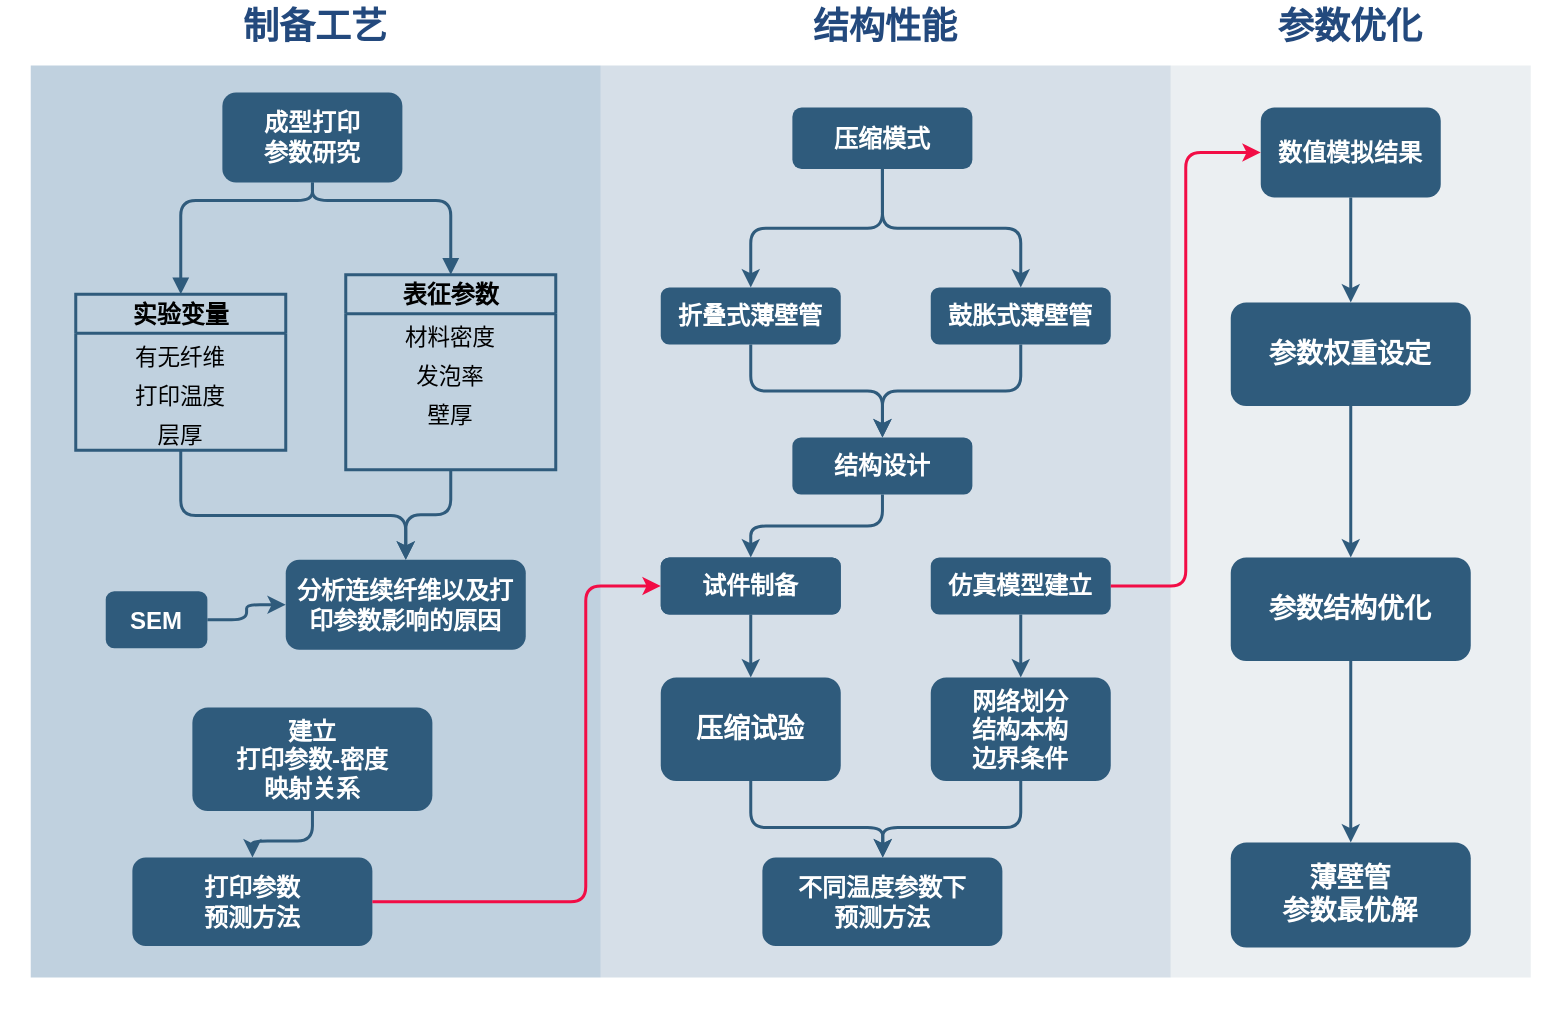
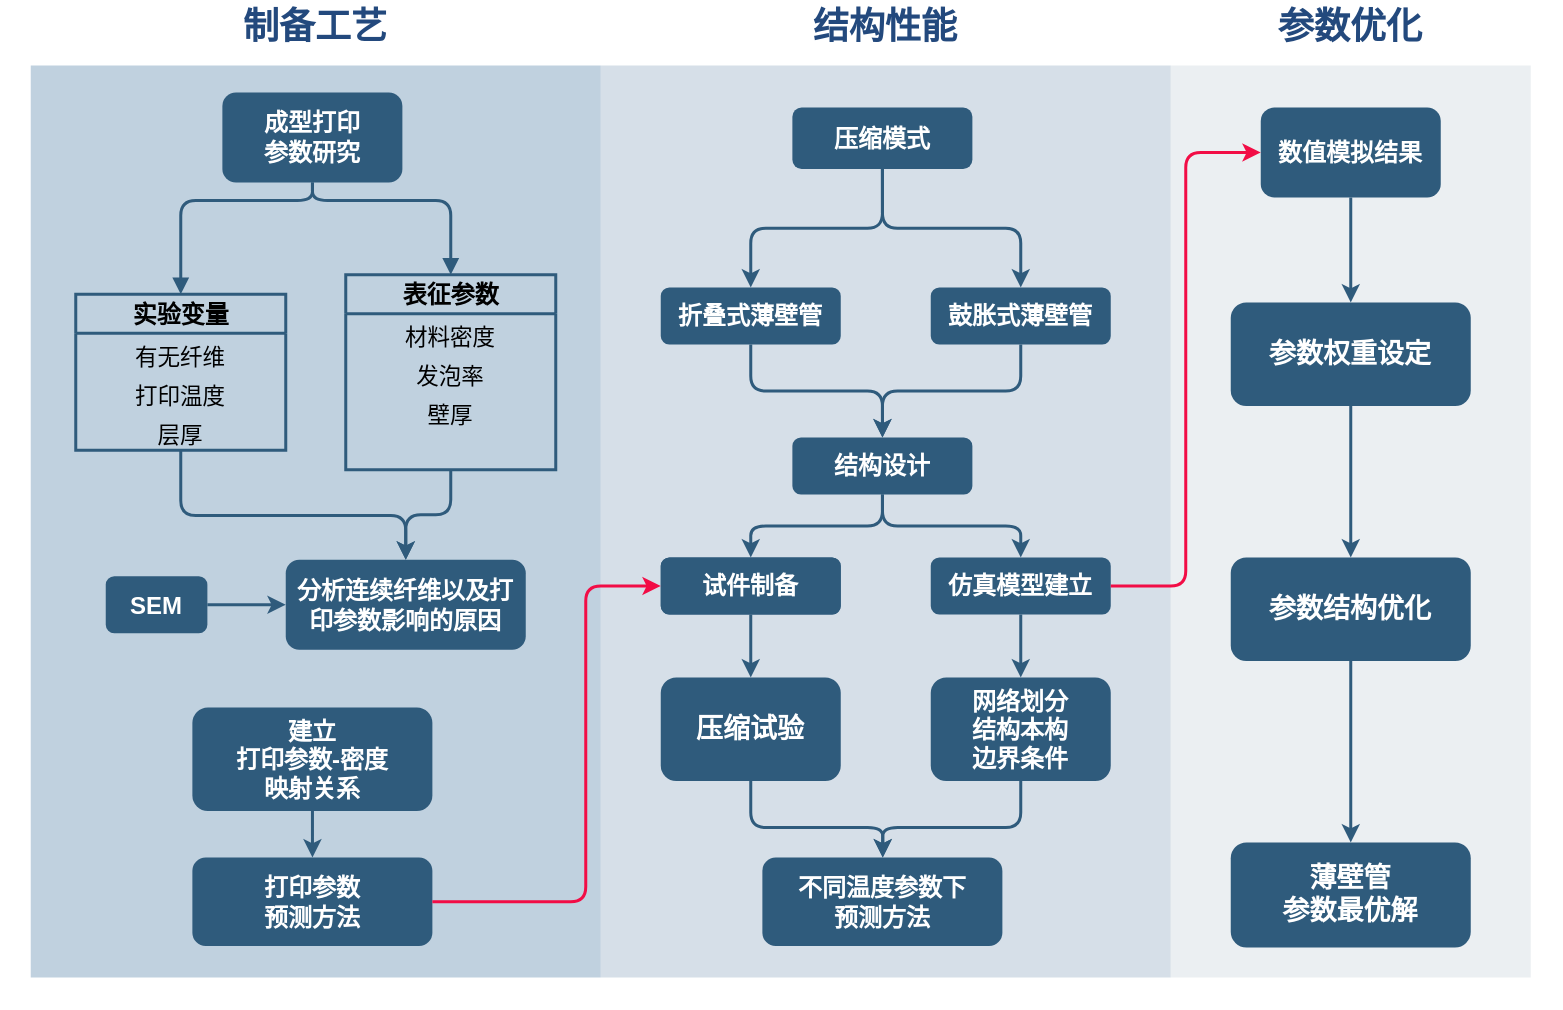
edge "结构设计" -> "仿真模型建立": added
node "SEM": moved (157, 620) -> (157, 605)
node "打印参数 预测方法": moved (252, 902) -> (312, 902)
